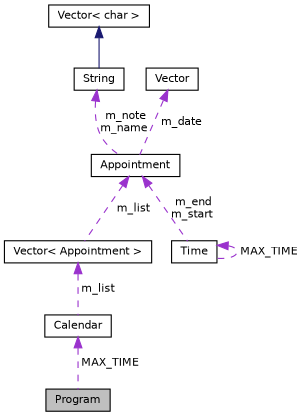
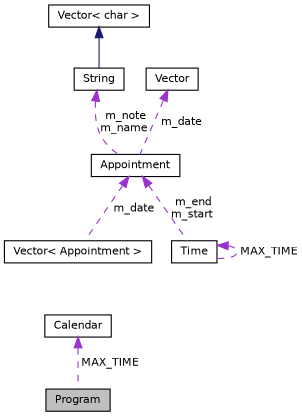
edge "Vector< Appointment >" -> "Appointment": label " m_list" -> " m_date"
edge "Calendar" -> "Vector< Appointment >": removed, label "m_list"
